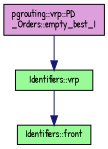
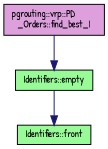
node "pgrouting::vrp::PD _Orders::empty_best_I": label "pgrouting::vrp::PD _Orders::empty_best_I" -> "pgrouting::vrp::PD _Orders::find_best_I"
node "Identifiers::vrp": label "Identifiers::vrp" -> "Identifiers::empty"
